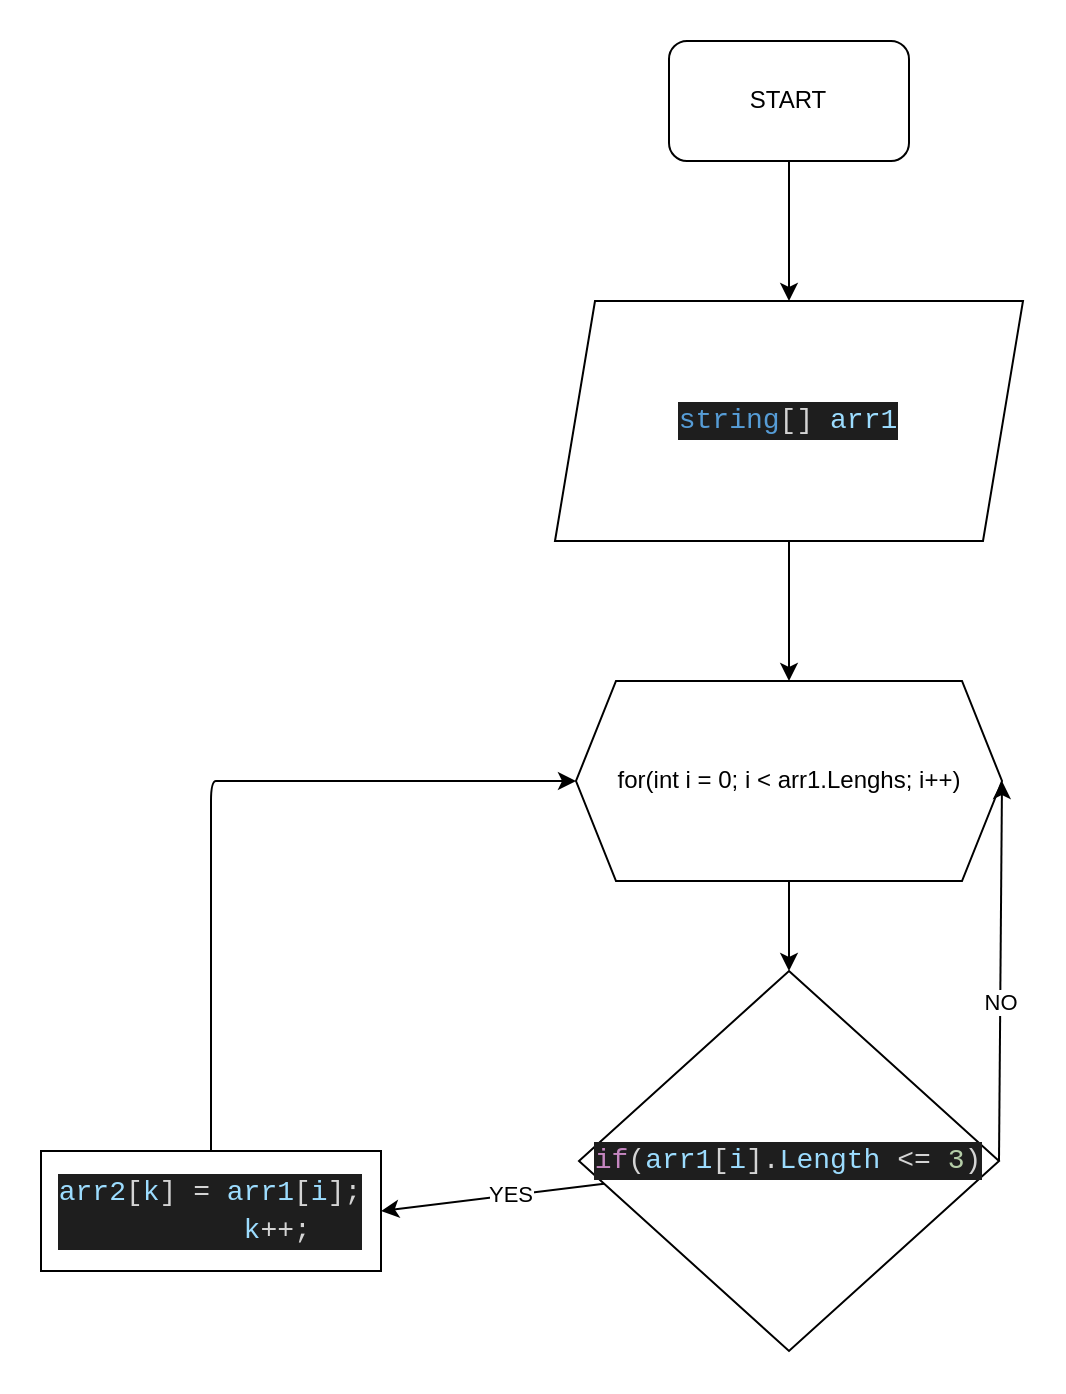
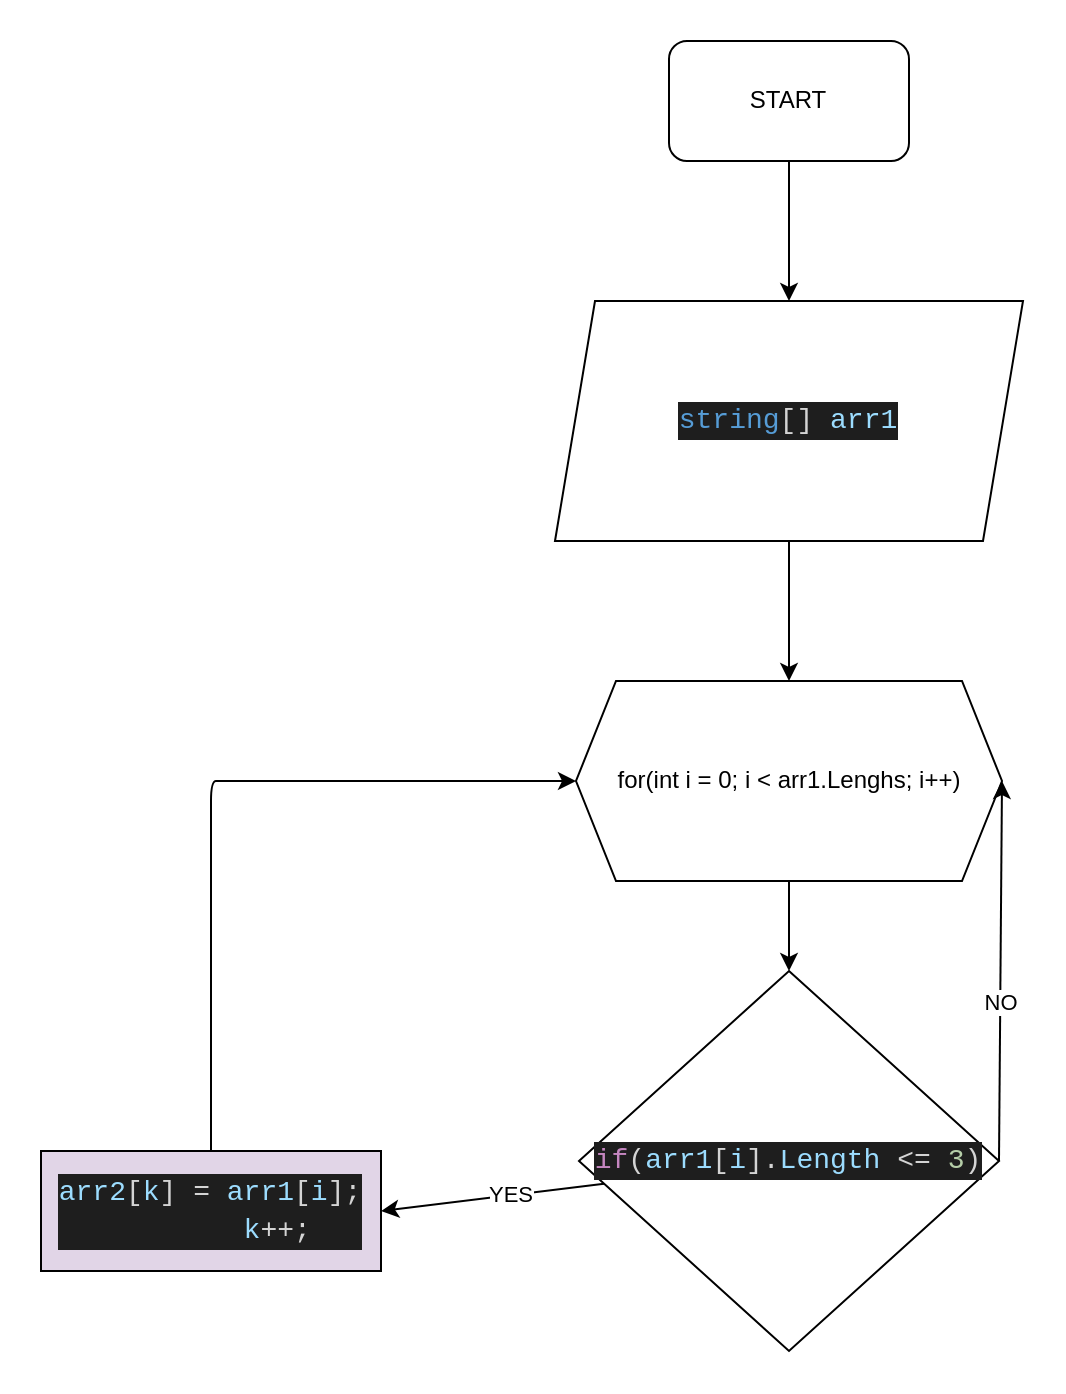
node "arr2[k] = arr1[i]; k++;": fillcolor #ffffff -> #e1d5e7
